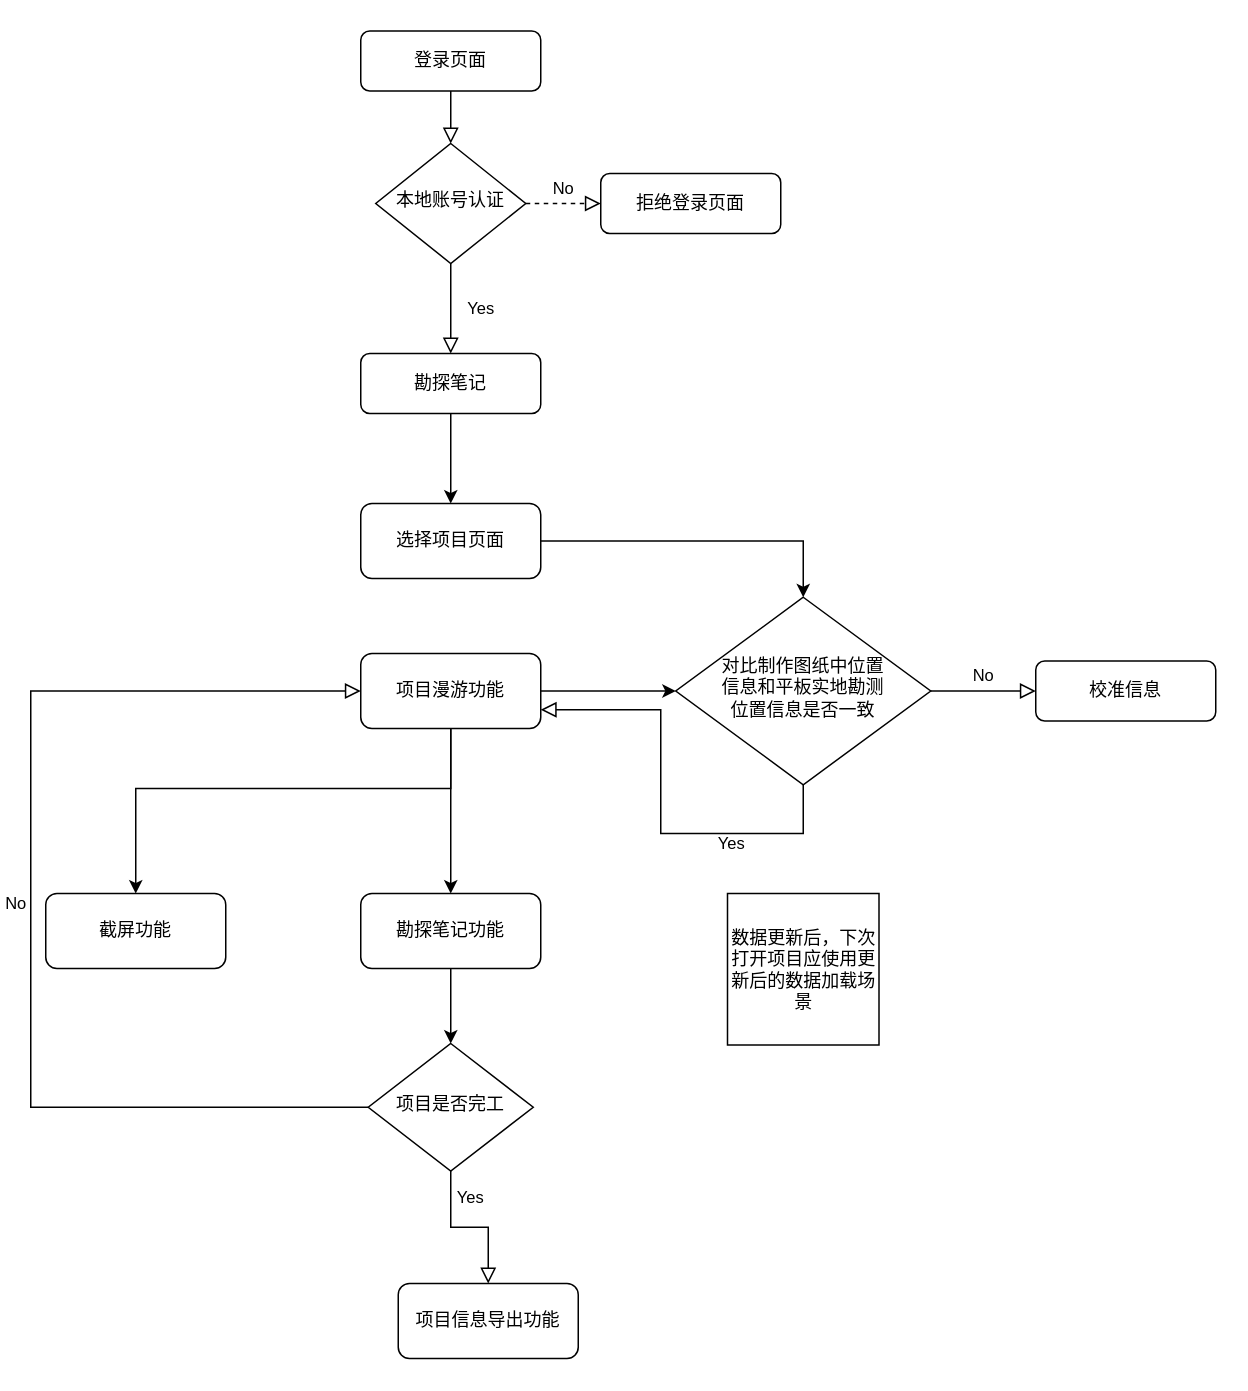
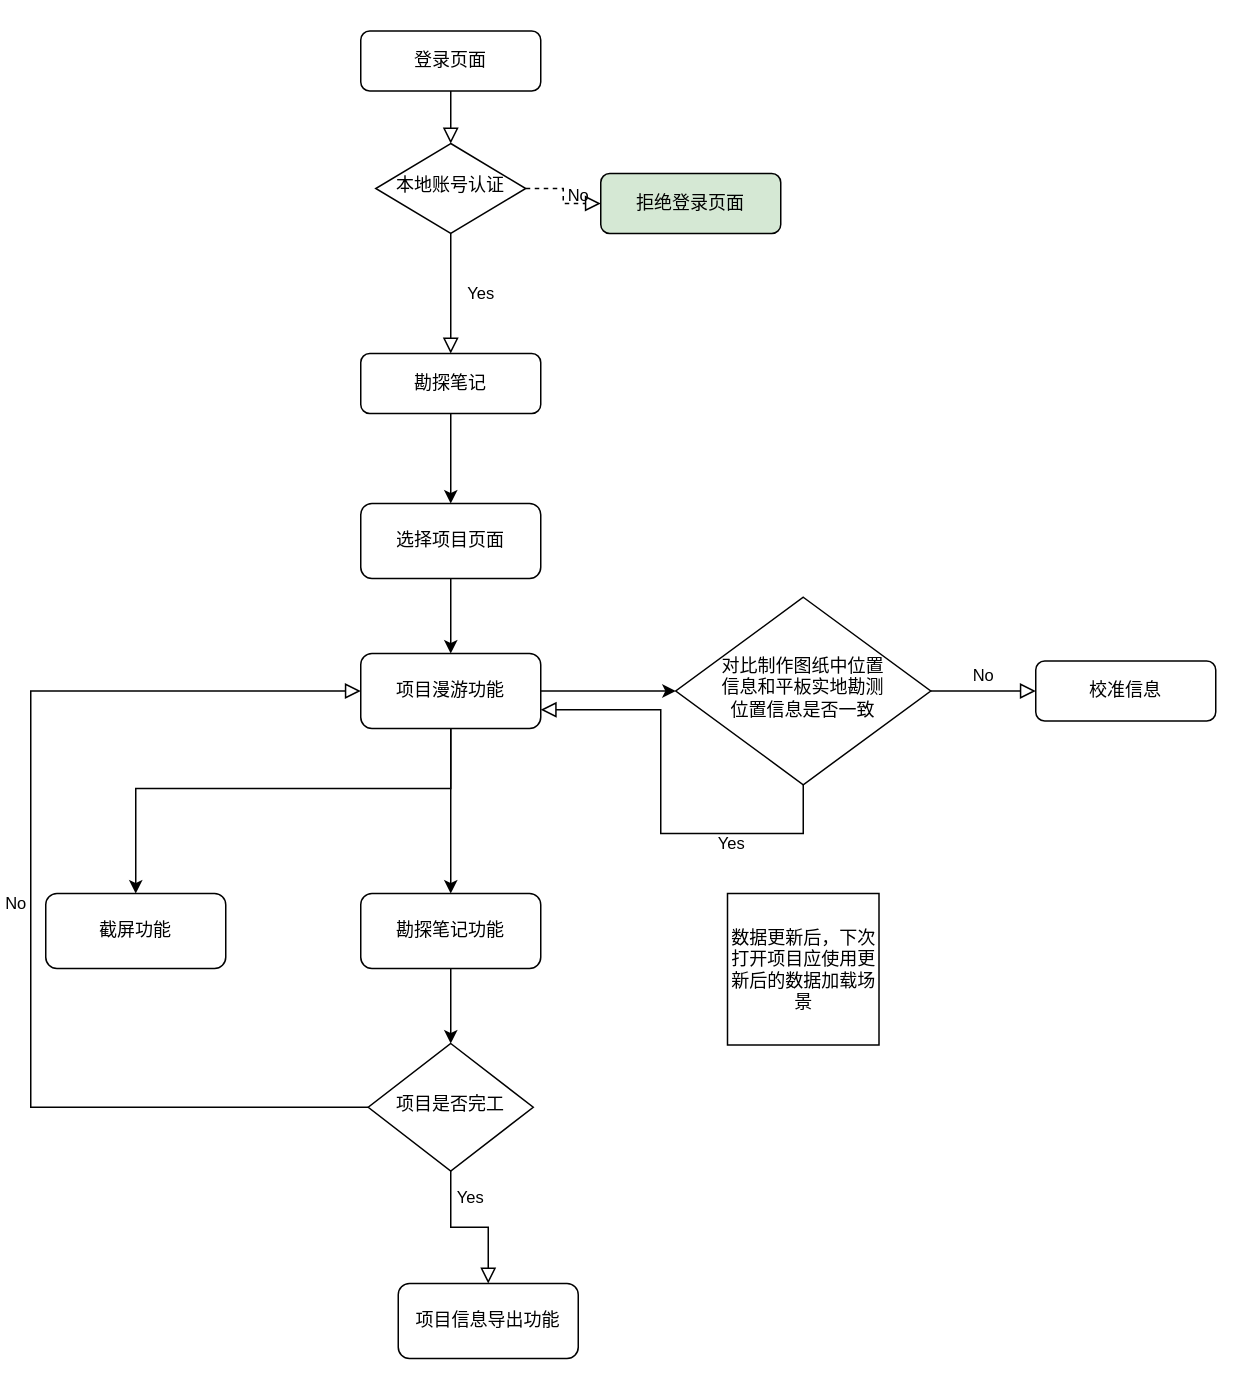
node "本地账号认证": size 150x120 -> 150x90
node "拒绝登录页面": fillcolor #ffffff -> #d5e8d4
edge "选择项目页面" -> "对比制作图纸中位置 信息和平板实地勘测 位置信息是否一致": now "选择项目页面" -> "项目漫游功能"
